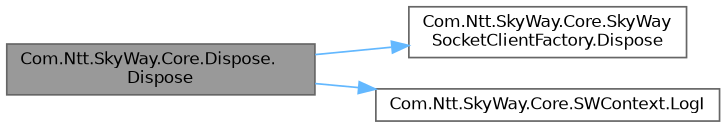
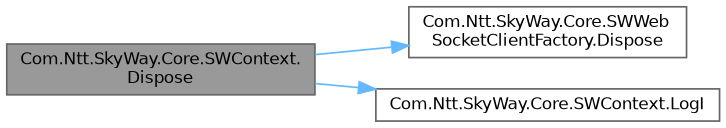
node "Com.Ntt.SkyWay.Core.SkyWay SocketClientFactory.Dispose": label "Com.Ntt.SkyWay.Core.SkyWay SocketClientFactory.Dispose" -> "Com.Ntt.SkyWay.Core.SWWeb SocketClientFactory.Dispose"
node "Com.Ntt.SkyWay.Core.Dispose. Dispose": label "Com.Ntt.SkyWay.Core.Dispose. Dispose" -> "Com.Ntt.SkyWay.Core.SWContext. Dispose"
